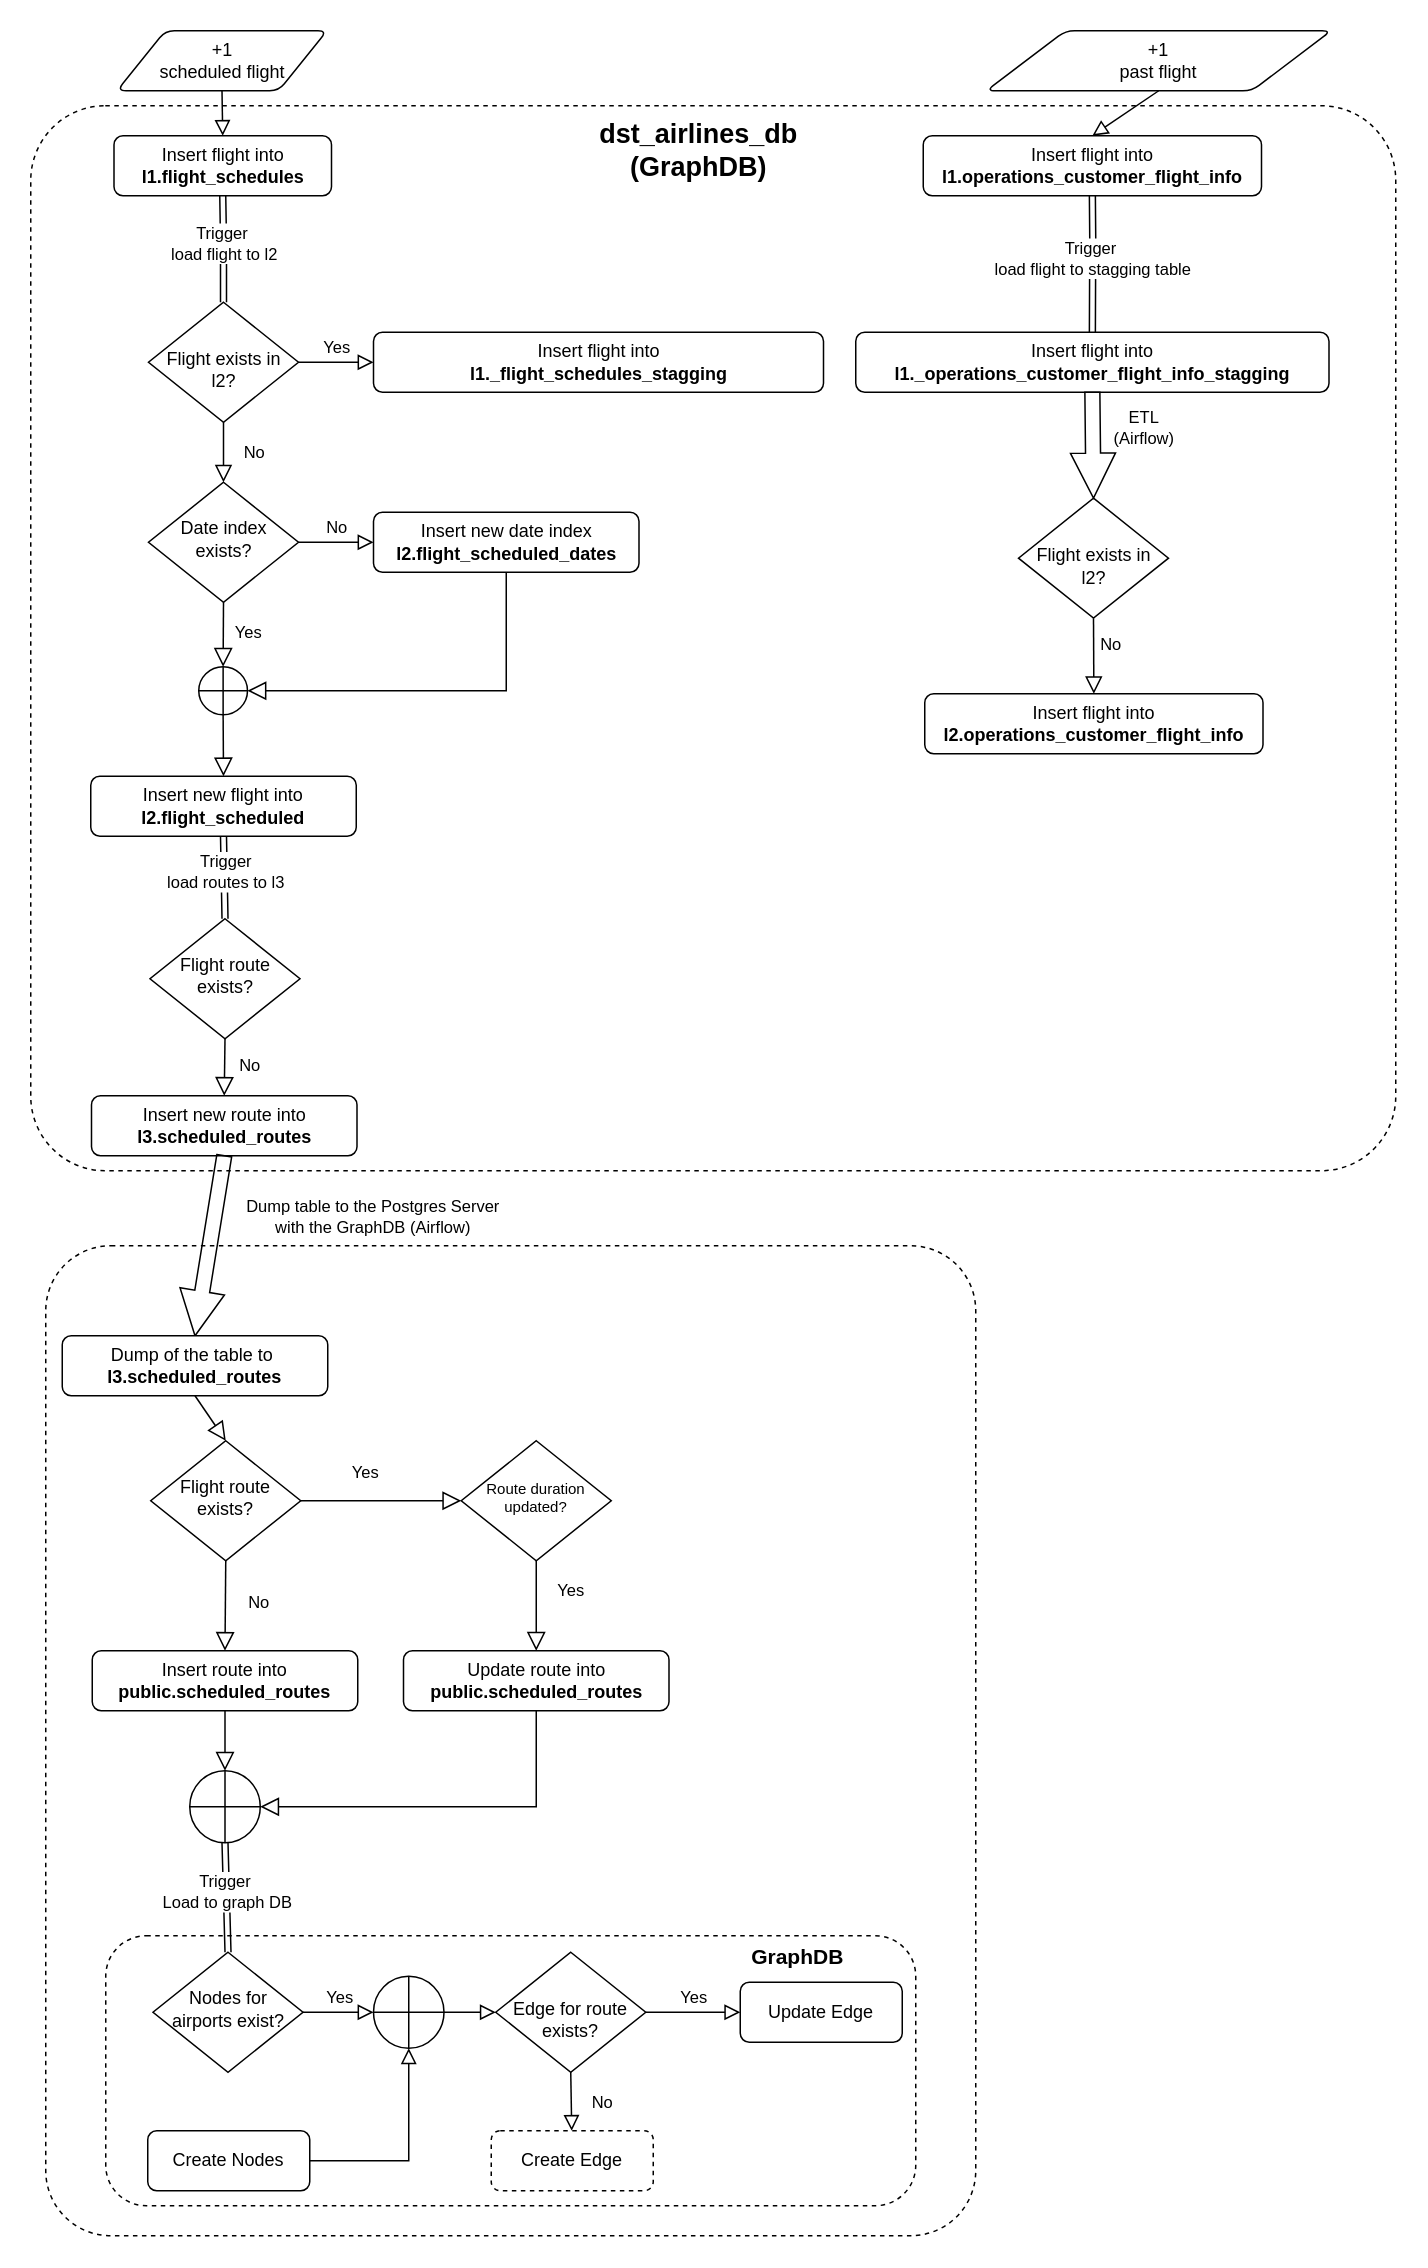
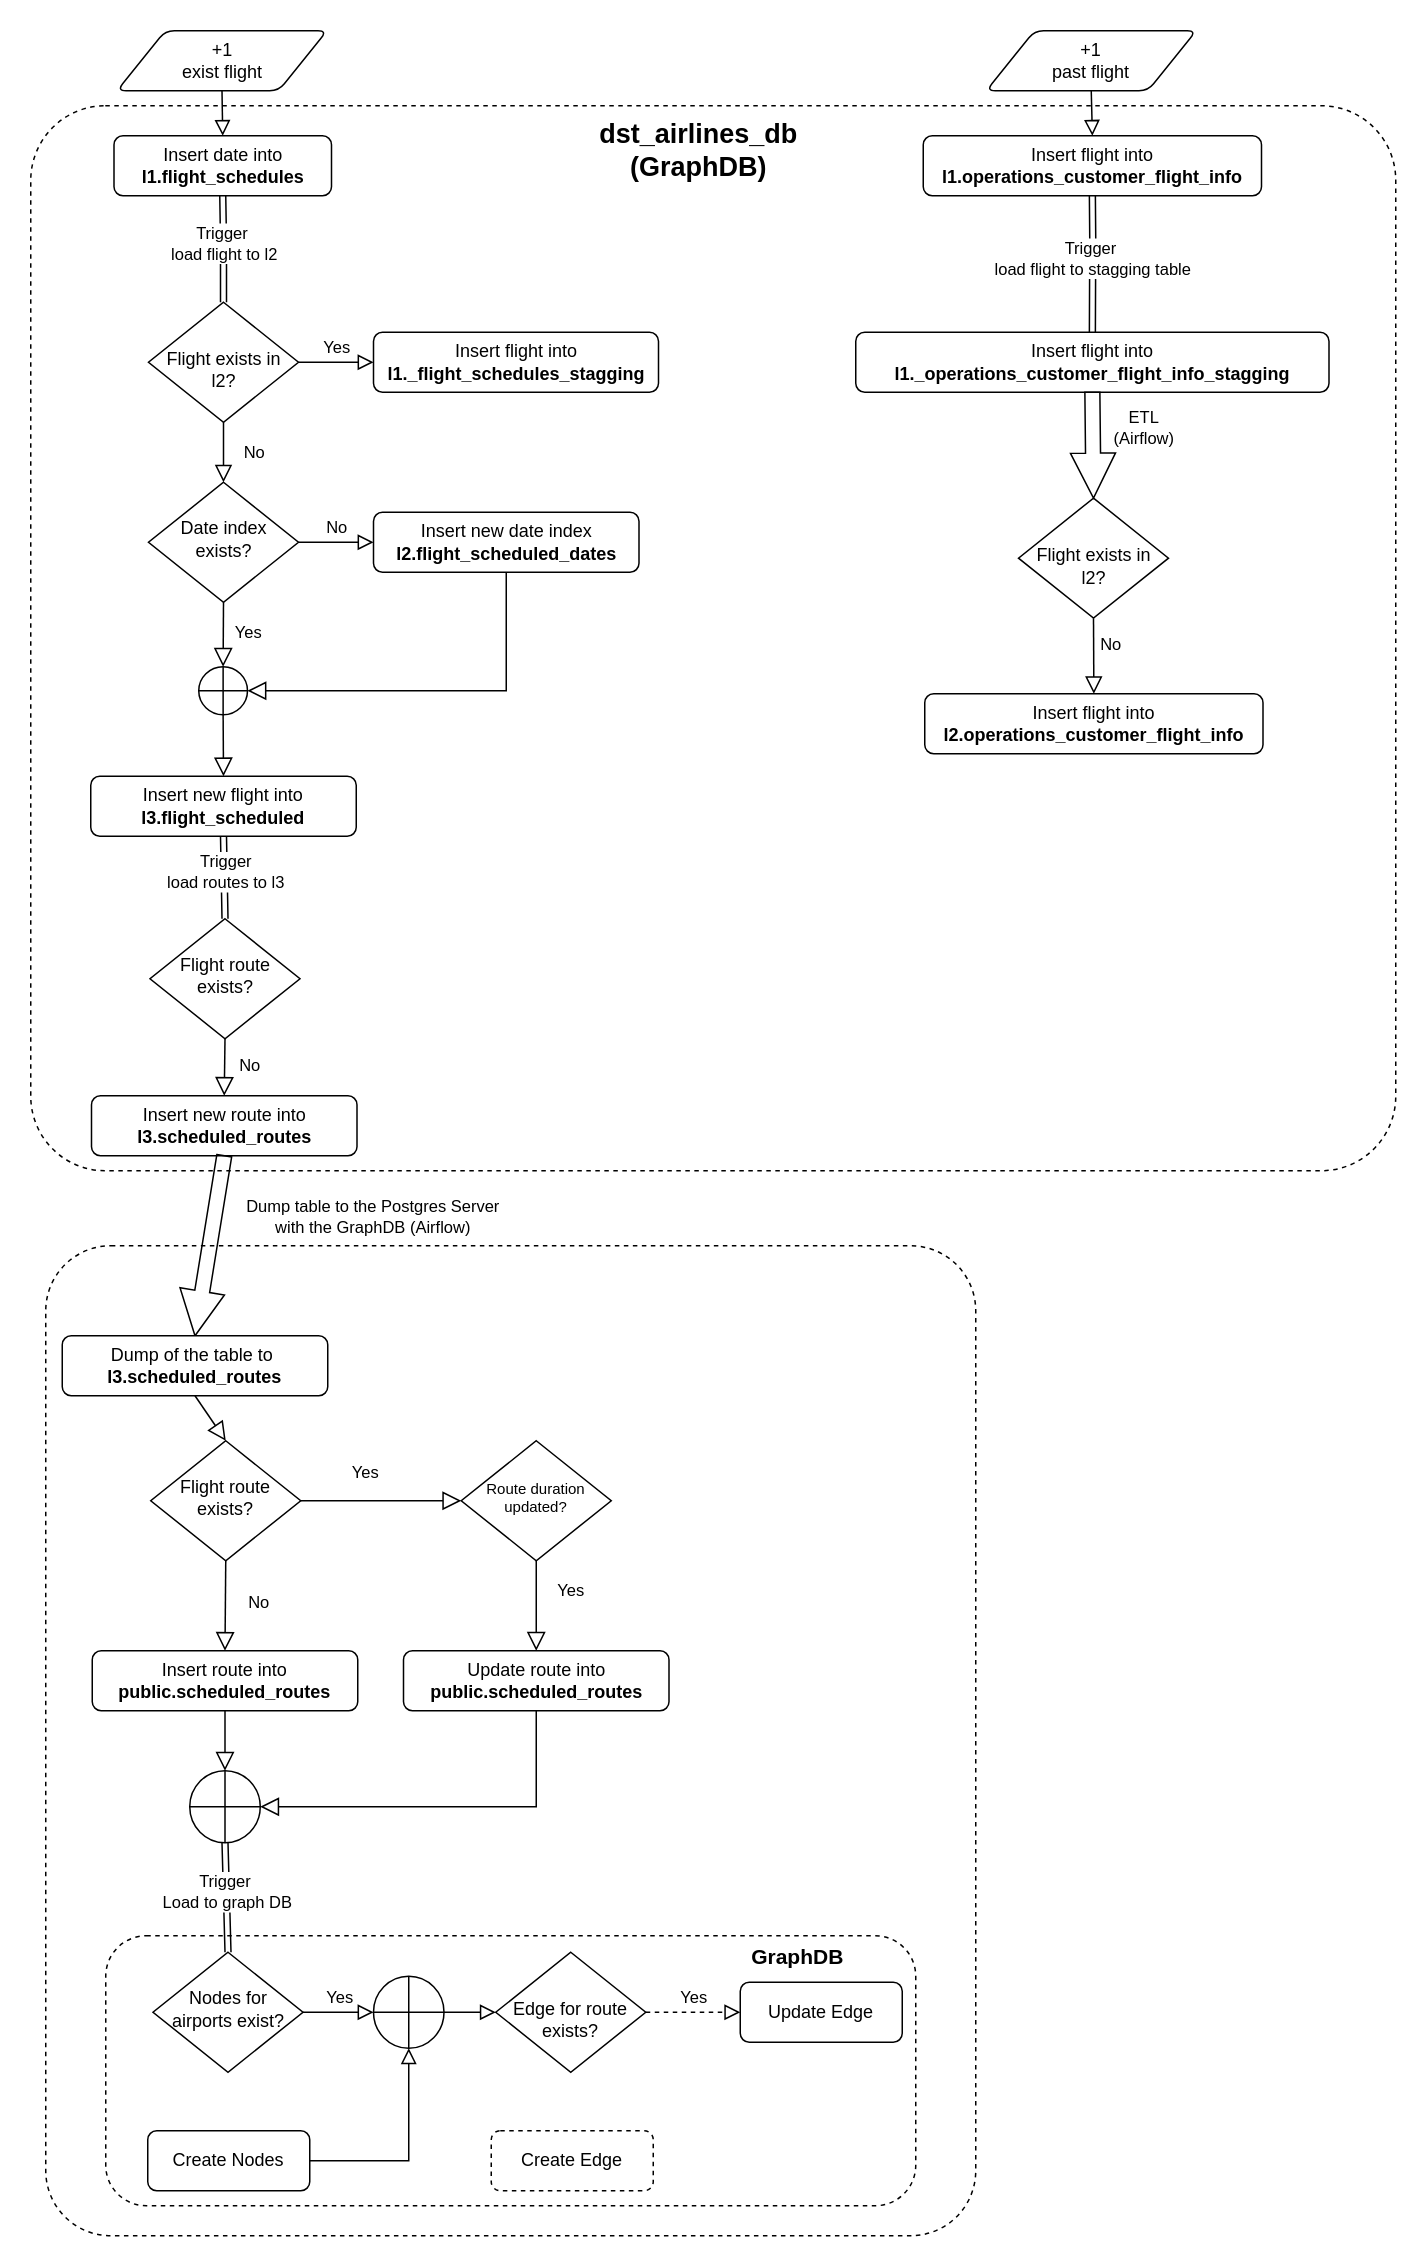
node "+1 scheduled flight": label "+1 scheduled flight" -> "+1 exist flight"
node "+1 past flight": size 345x60 -> 210x60
node "Insert flight into l1.flight_schedules": label "Insert flight into l1.flight_schedules" -> "Insert date into l1.flight_schedules"
node "Insert flight into l1._flight_schedules_stagging": size 450x60 -> 285x60
node "Insert new flight into l2.flight_scheduled": label "Insert new flight into l2.flight_scheduled" -> "Insert new flight into l3.flight_scheduled"
edge "Edge for route exists?" -> "Update Edge": style solid -> dashed
edge "Edge for route exists?" -> "Create Edge": removed, label "No"
